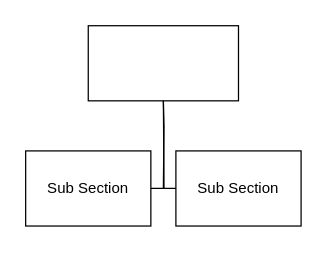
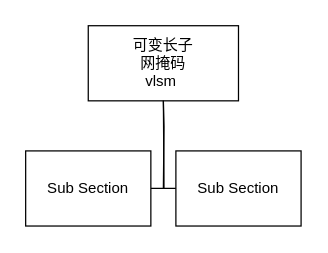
node "可变长子网掩码 vlsm": added
